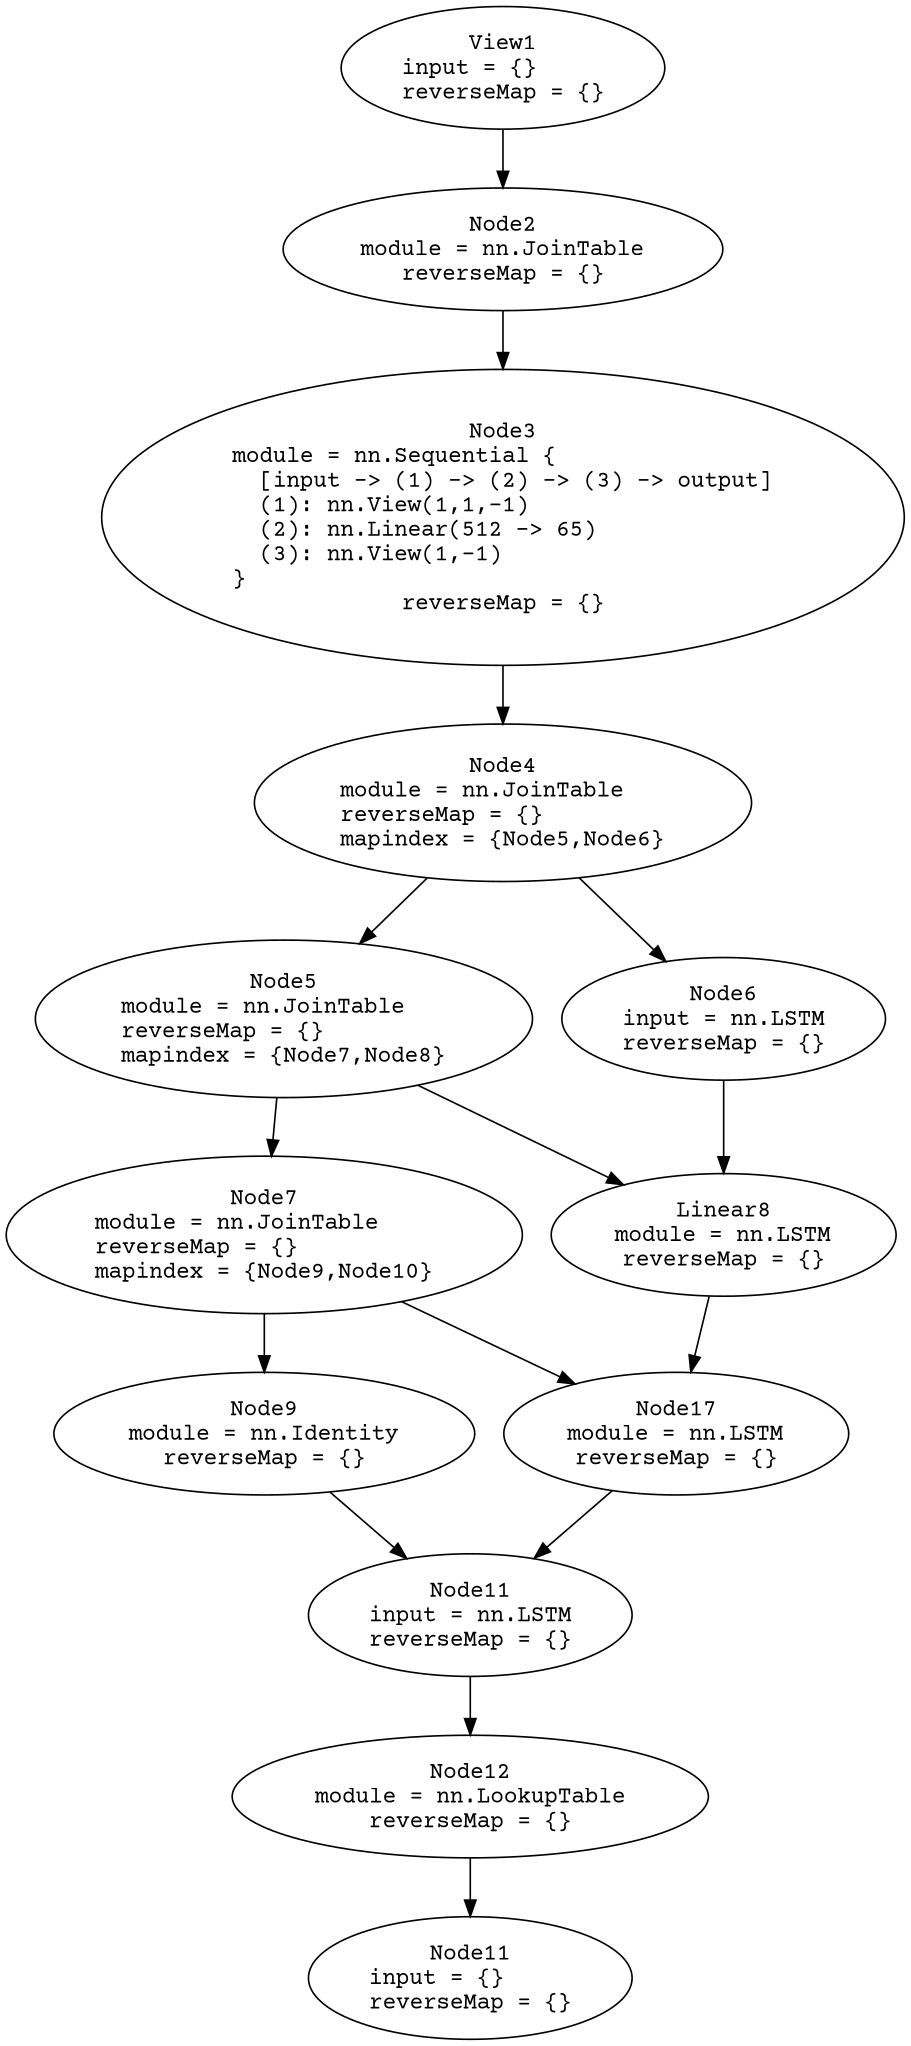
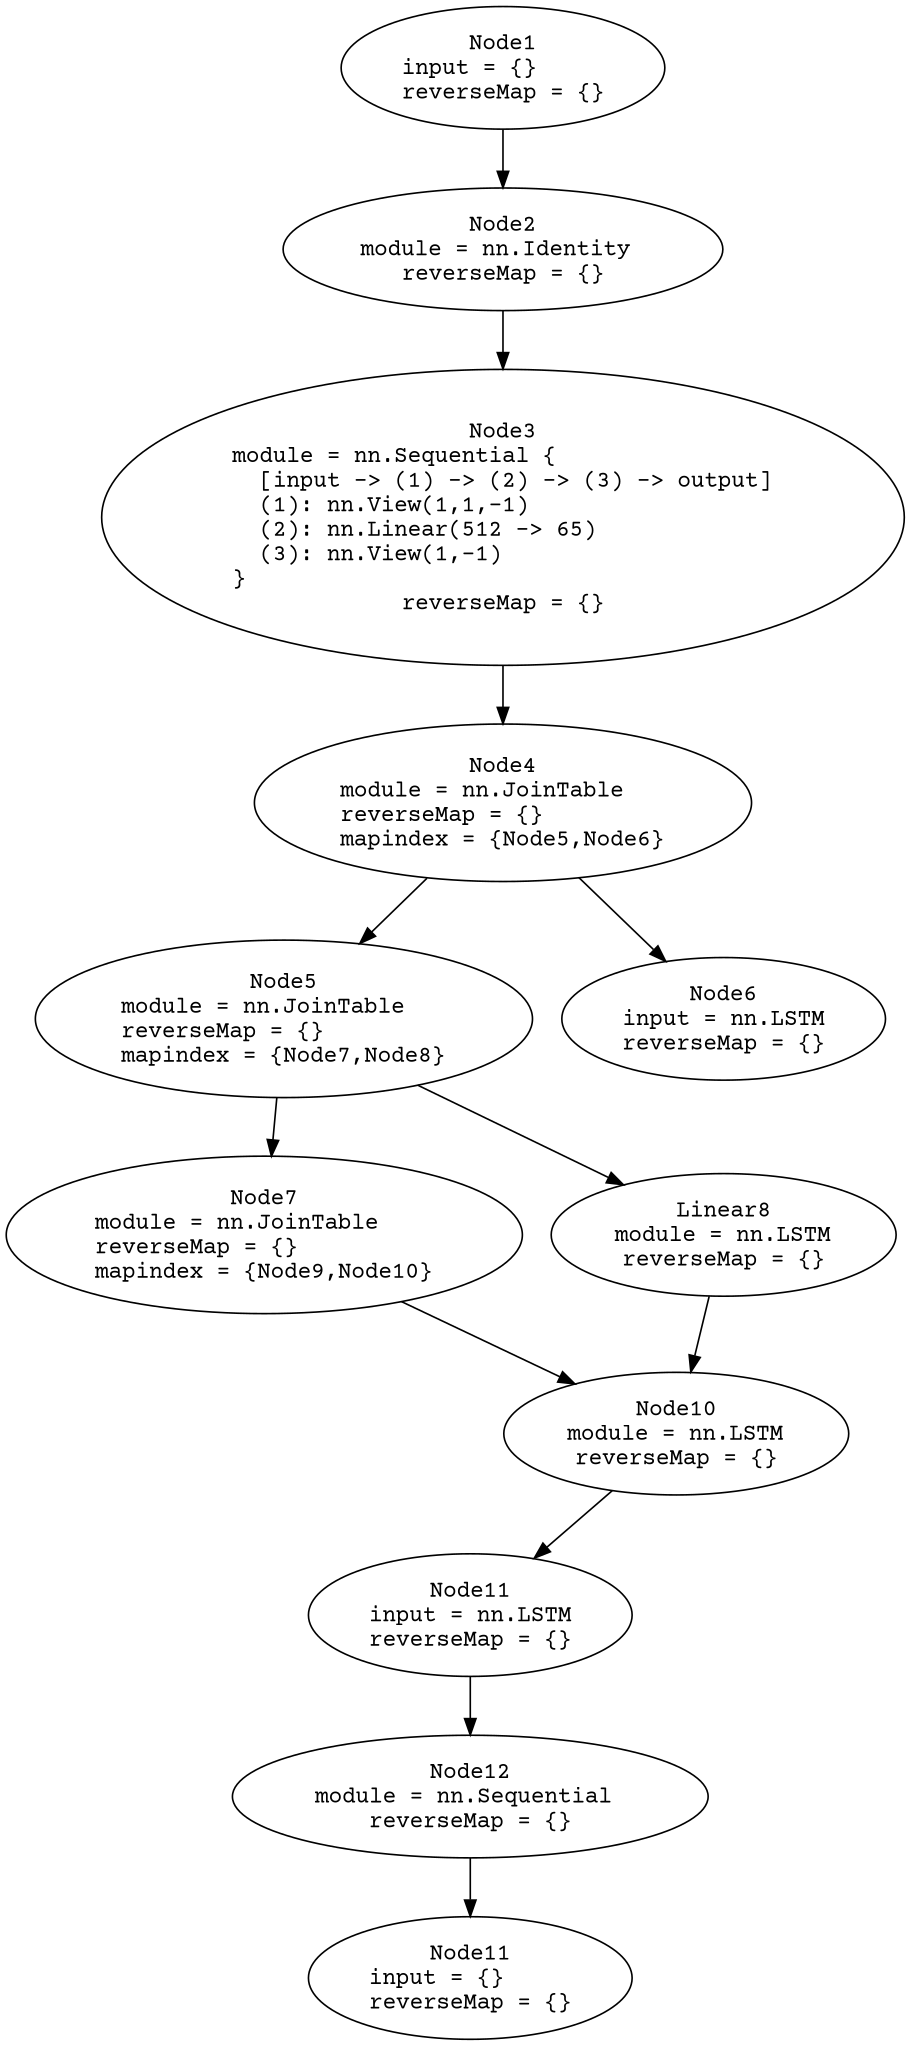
node "View1 input = {} reverseMap = {}": label "View1 input = {} reverseMap = {}" -> "Node1 input = {} reverseMap = {}"
node "Node2 module = nn.JoinTable reverseMap = {}": label "Node2 module = nn.JoinTable reverseMap = {}" -> "Node2 module = nn.Identity reverseMap = {}"
edge "Node6 input = nn.LSTM reverseMap = {}" -> "Linear8 module = nn.LSTM reverseMap = {}": removed
node "Node9 module = nn.Identity reverseMap = {}": removed
node "Node17 module = nn.LSTM reverseMap = {}": label "Node17 module = nn.LSTM reverseMap = {}" -> "Node10 module = nn.LSTM reverseMap = {}"
node "Node12 module = nn.LookupTable reverseMap = {}": label "Node12 module = nn.LookupTable reverseMap = {}" -> "Node12 module = nn.Sequential reverseMap = {}"
